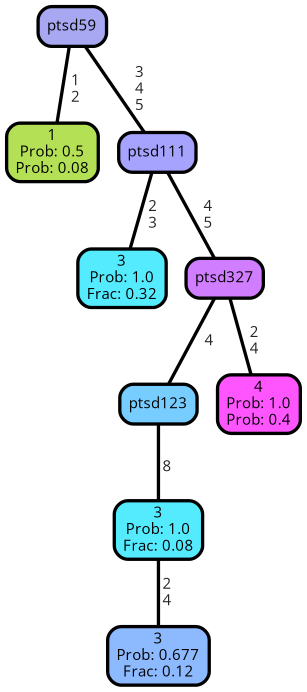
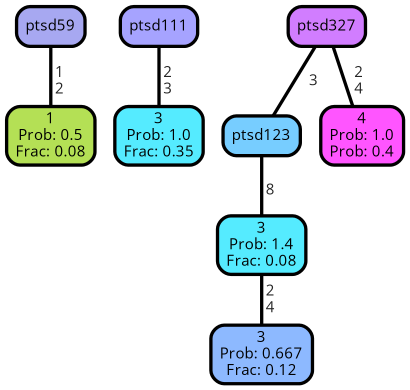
edge "ptsd59" -- "ptsd111": removed, label "3 4 5"
node "1 Prob: 0.5 Prob: 0.08": label "1 Prob: 0.5 Prob: 0.08" -> "1 Prob: 0.5 Frac: 0.08"
edge "ptsd111" -- "ptsd327": removed, label "4 5"
node "3 Prob: 1.0 Frac: 0.32": label "3 Prob: 1.0 Frac: 0.32" -> "3 Prob: 1.0 Frac: 0.35"
edge "ptsd327" -- "ptsd123": label " 4" -> " 3"
node "3 Prob: 1.0 Frac: 0.08": label "3 Prob: 1.0 Frac: 0.08" -> "3 Prob: 1.4 Frac: 0.08"
node "3 Prob: 0.677 Frac: 0.12": label "3 Prob: 0.677 Frac: 0.12" -> "3 Prob: 0.667 Frac: 0.12"
